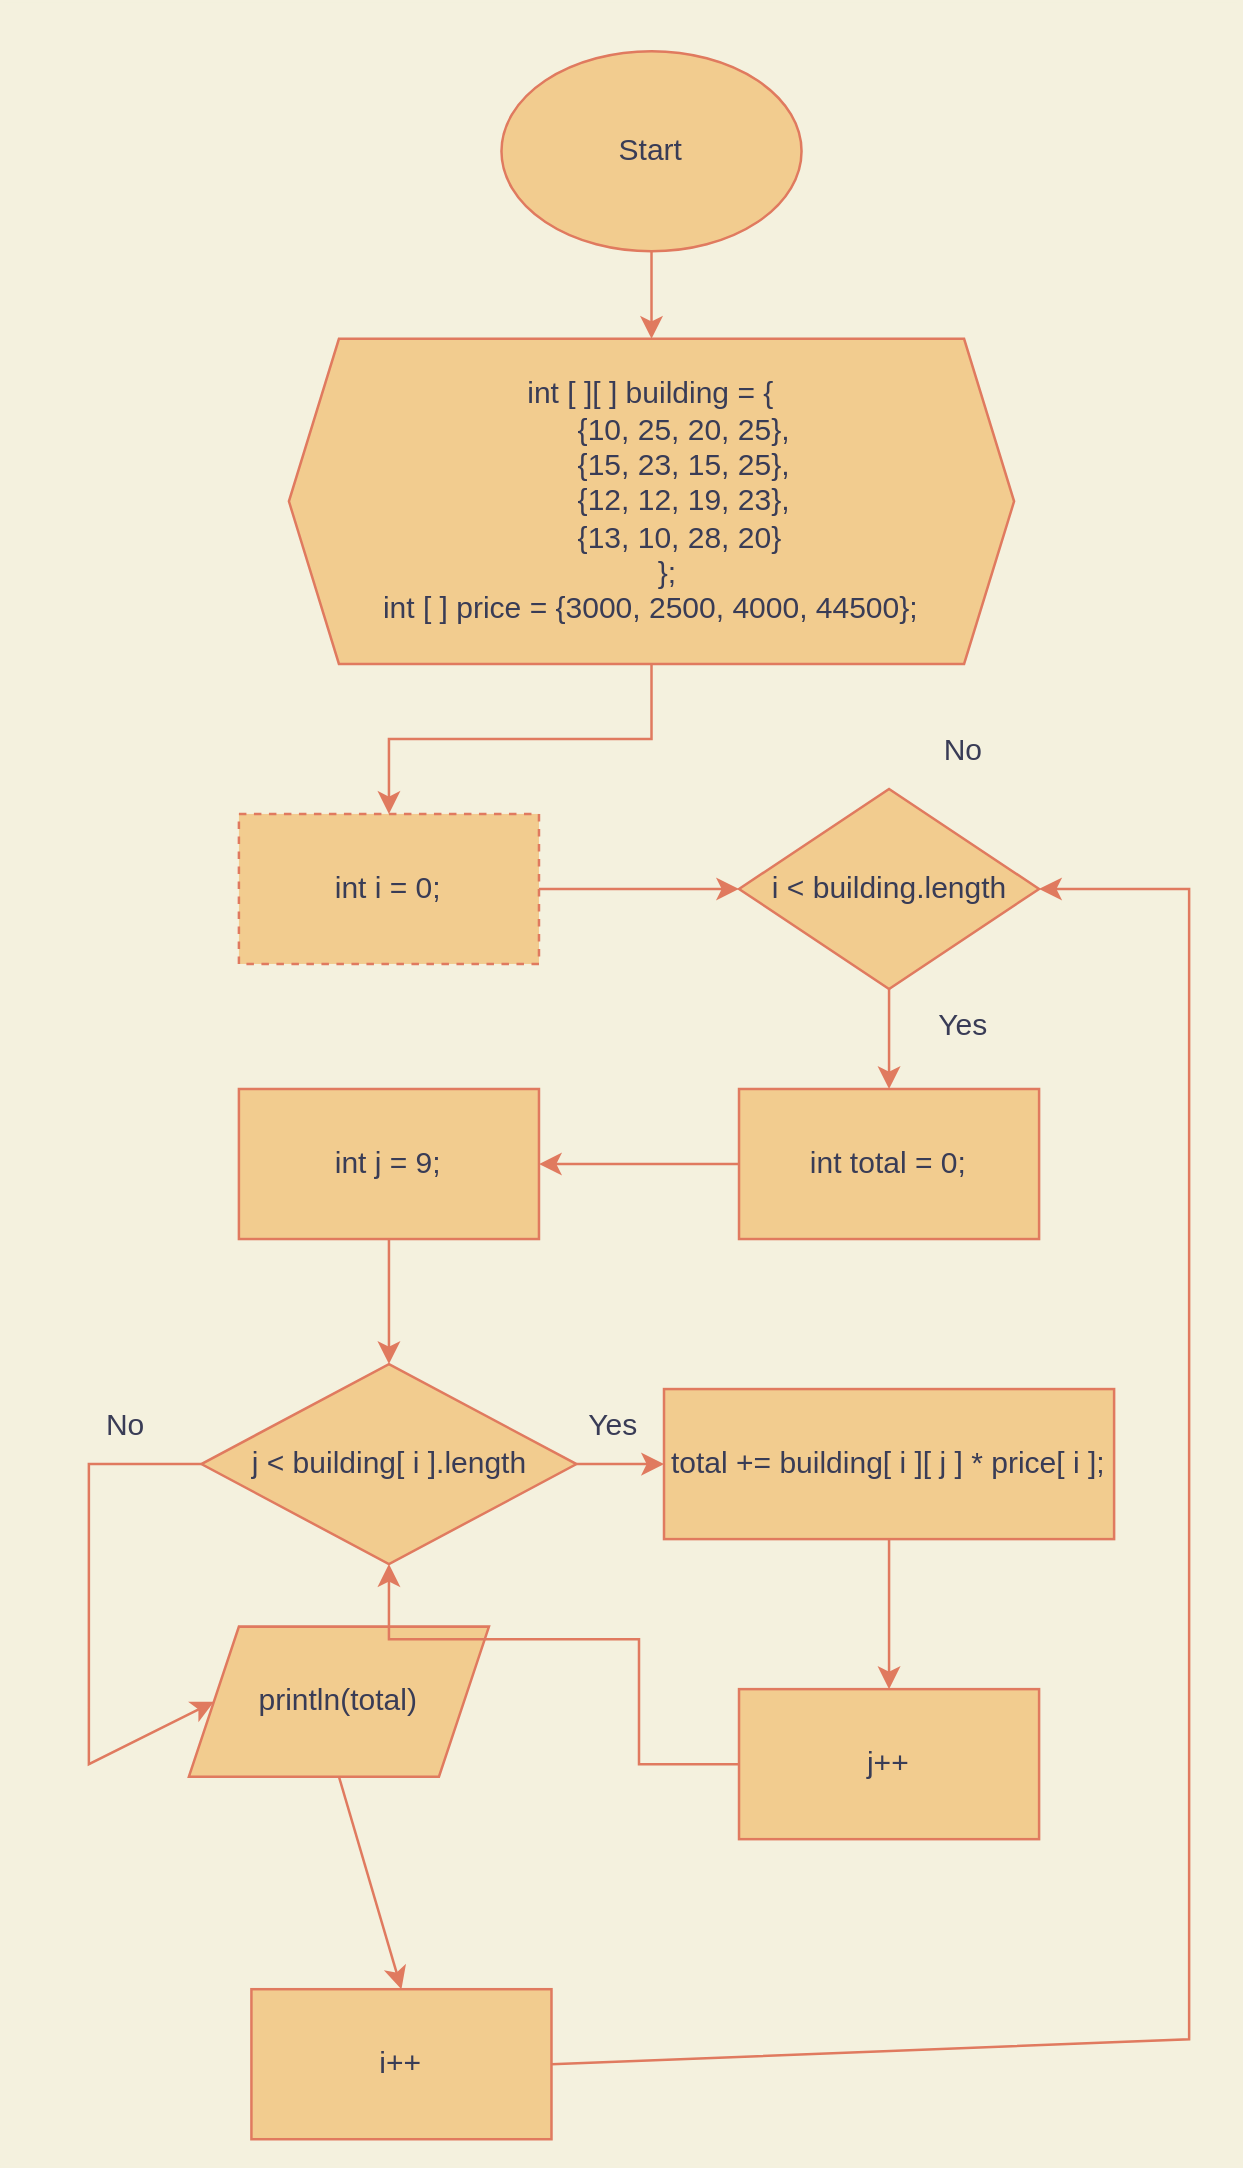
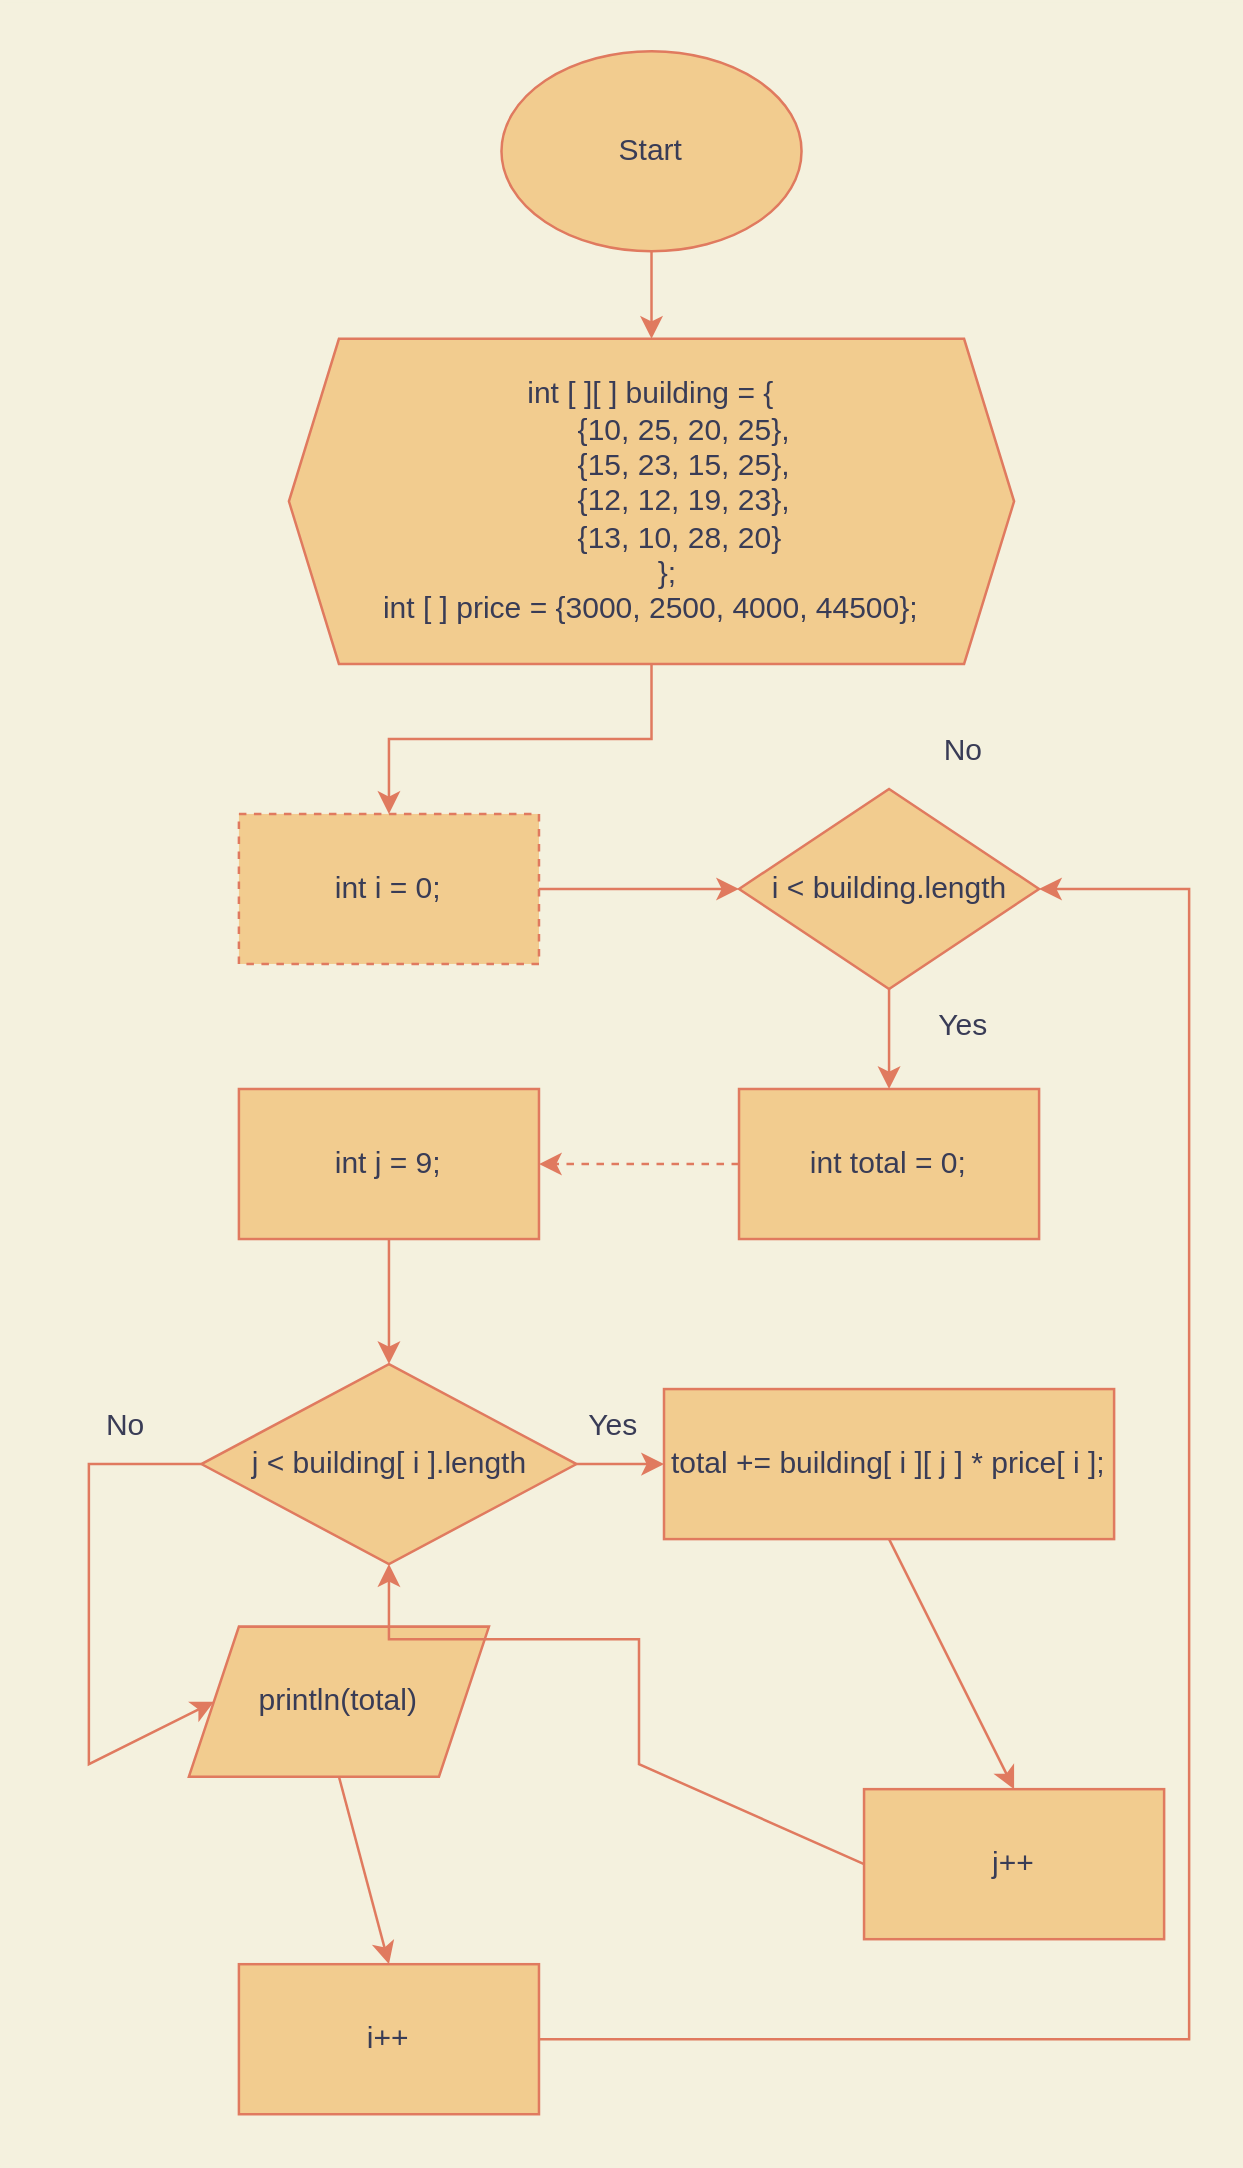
edge "int total = 0;" -> "int j = 9;": style solid -> dashed
node "j++": moved (889, 1764) -> (1014, 1864)
node "i++": moved (401, 2064) -> (389, 2039)
